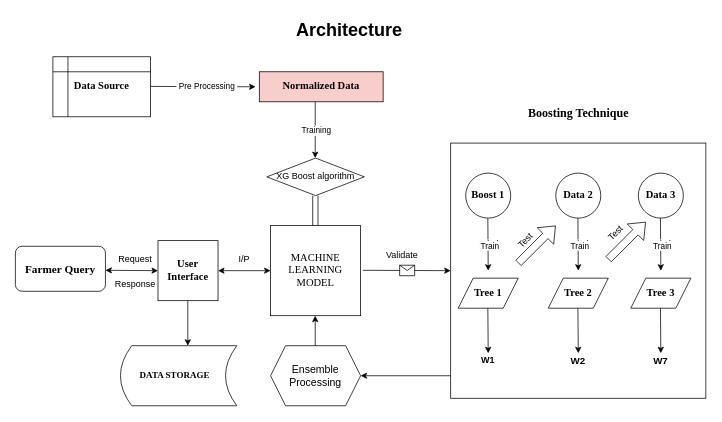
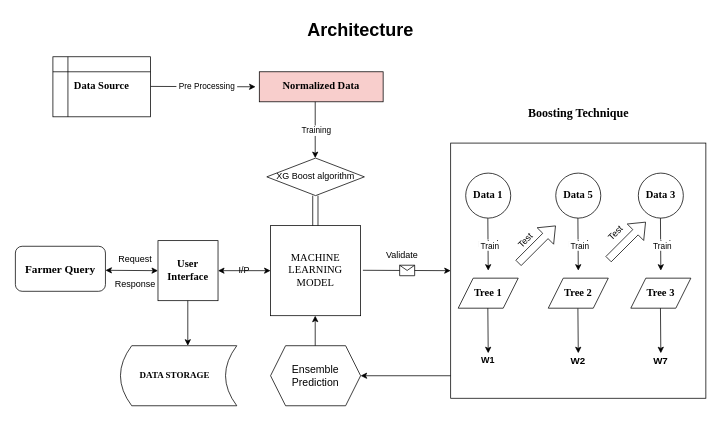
node "Architecture": moved (349, 34) -> (360, 34)
node "Boost 1": label "Boost 1" -> "Data 1"
node "Data 2": label "Data 2" -> "Data 5"
node "I/P": moved (244, 259) -> (244, 270)
node "Ensemble Processing": label "Ensemble Processing" -> "Ensemble Prediction"
